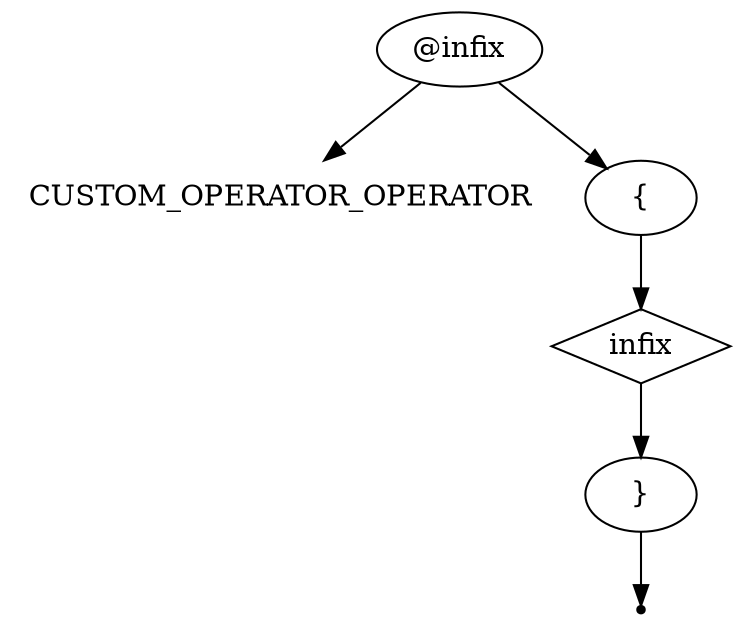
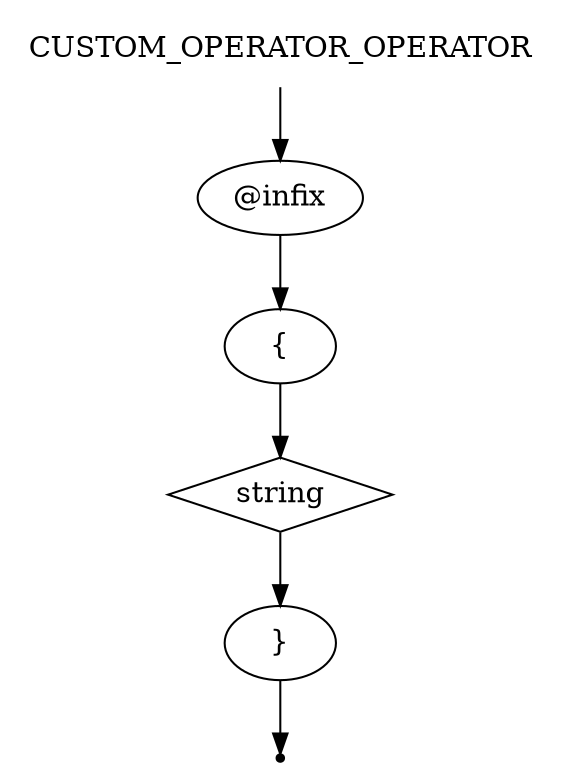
edge "@infix" -> "CUSTOM_OPERATOR_OPERATOR": reversed
node "infix": label "infix" -> "string"
